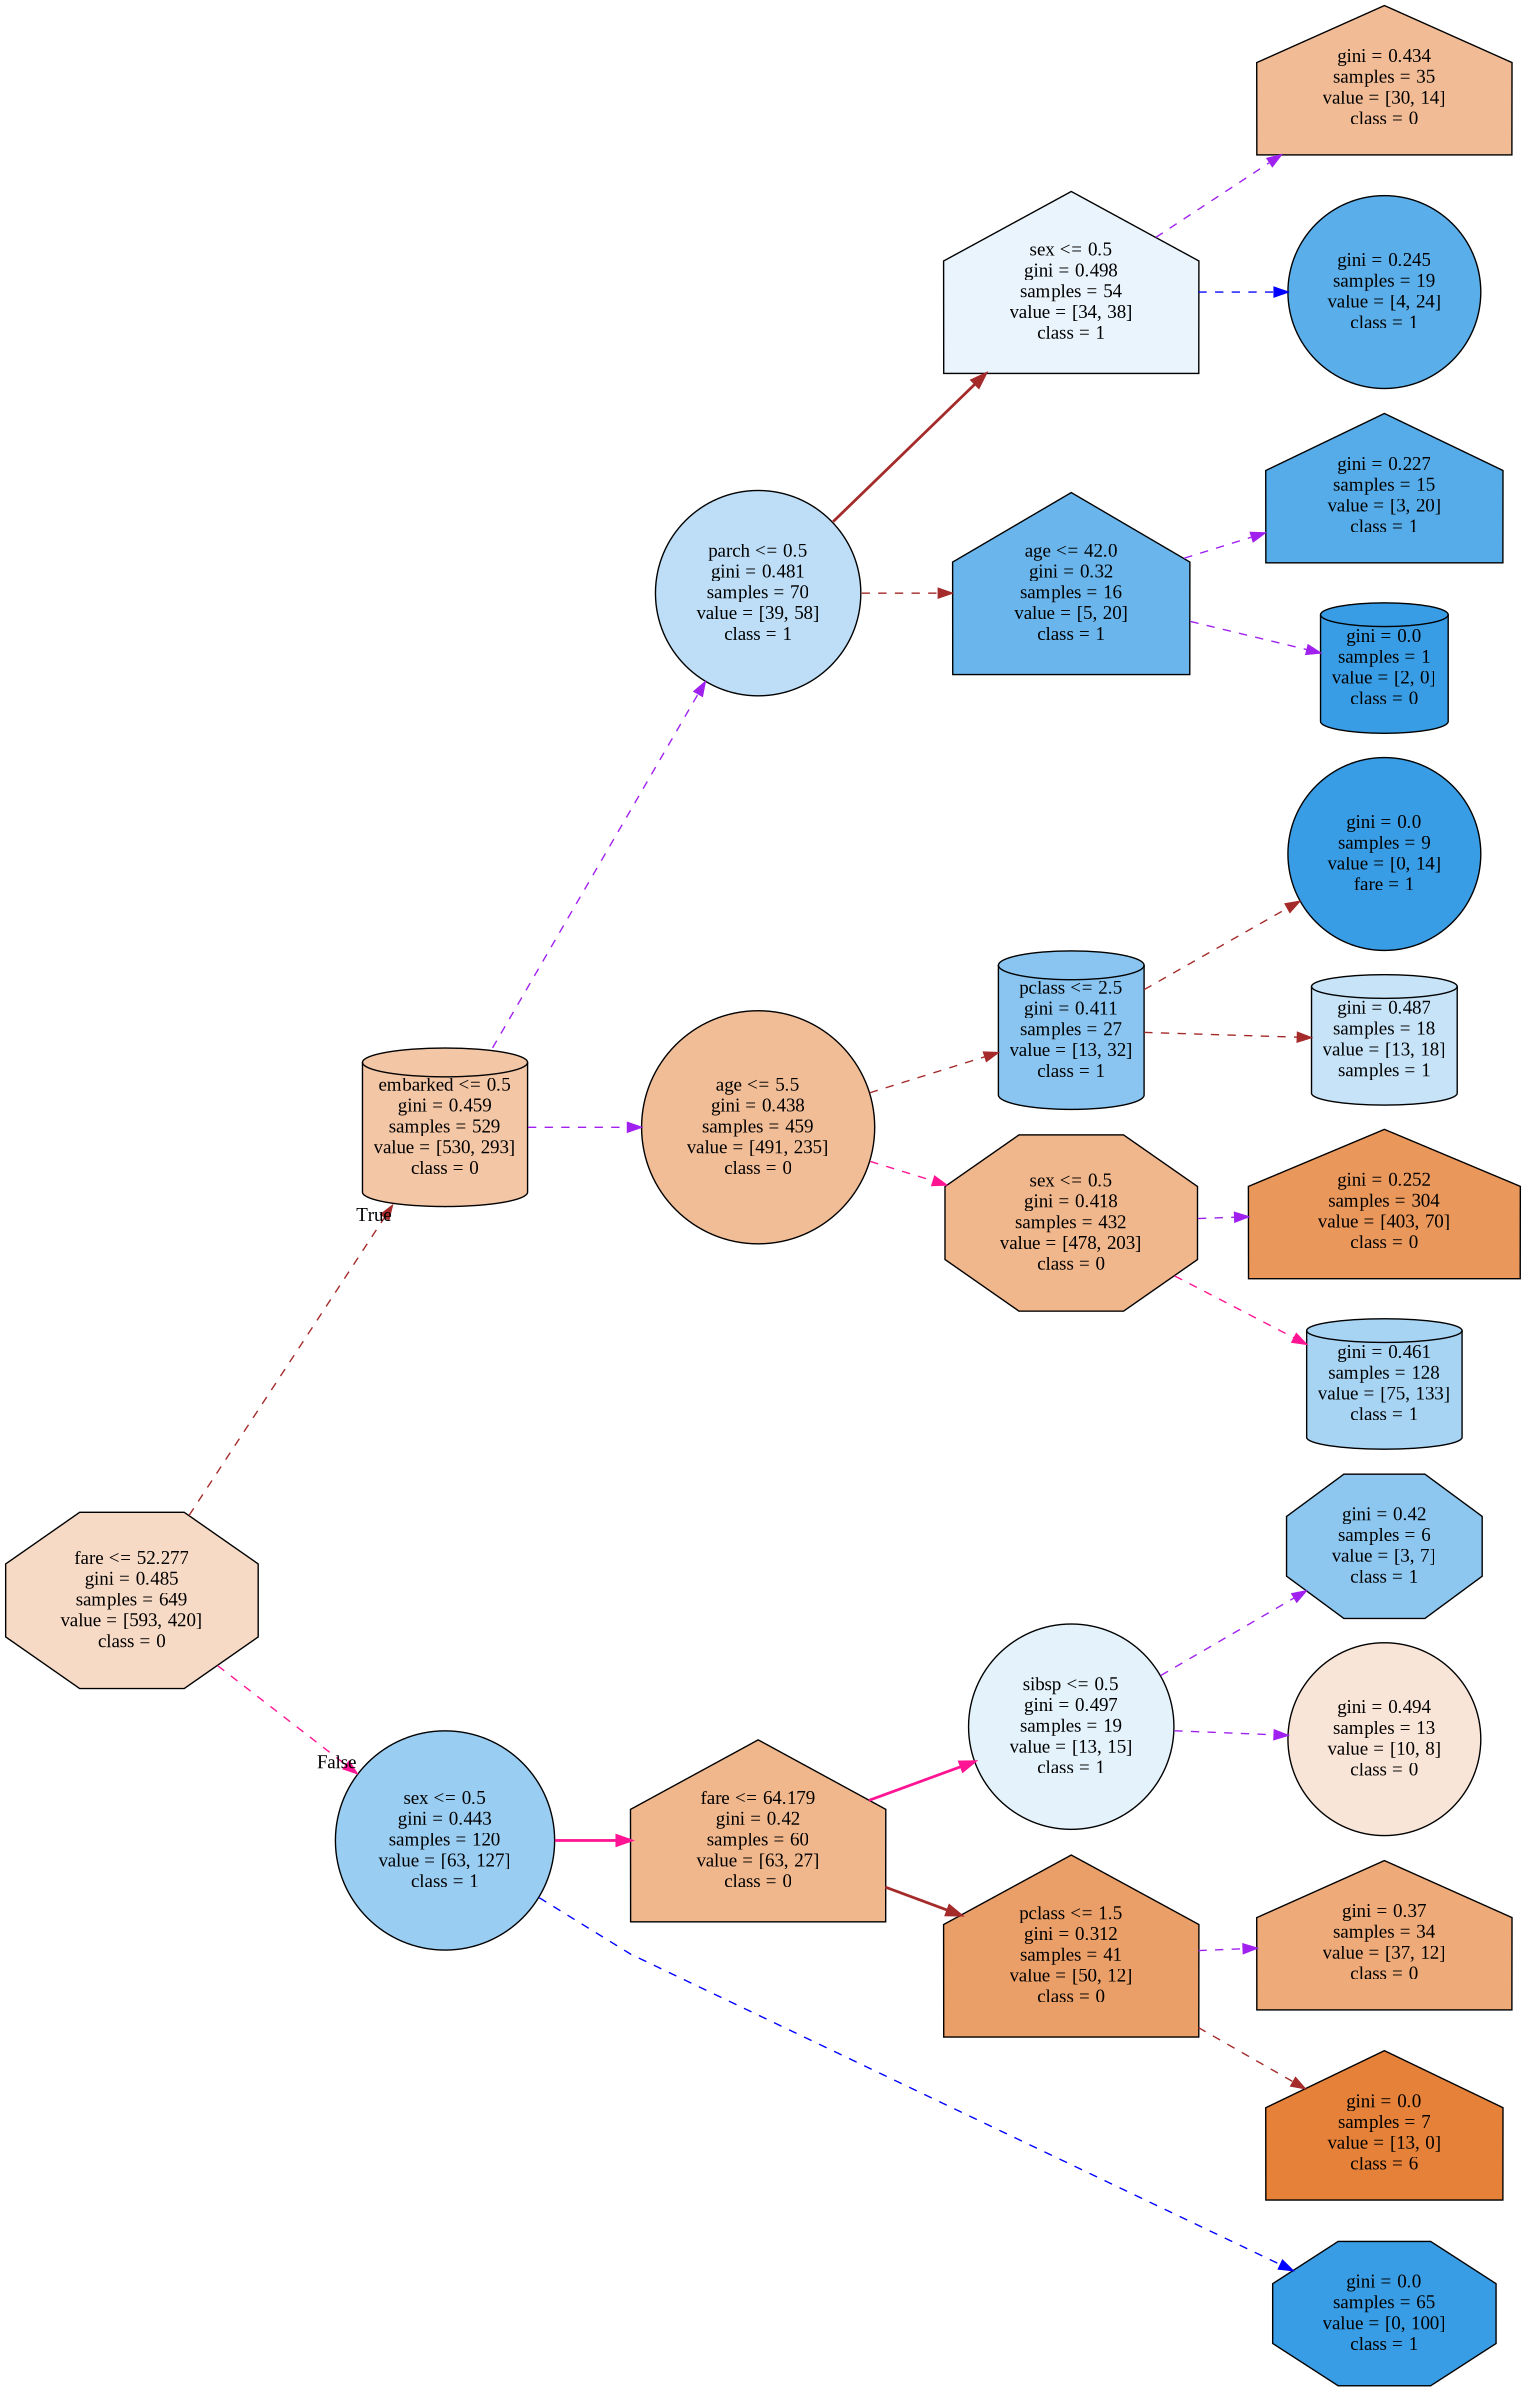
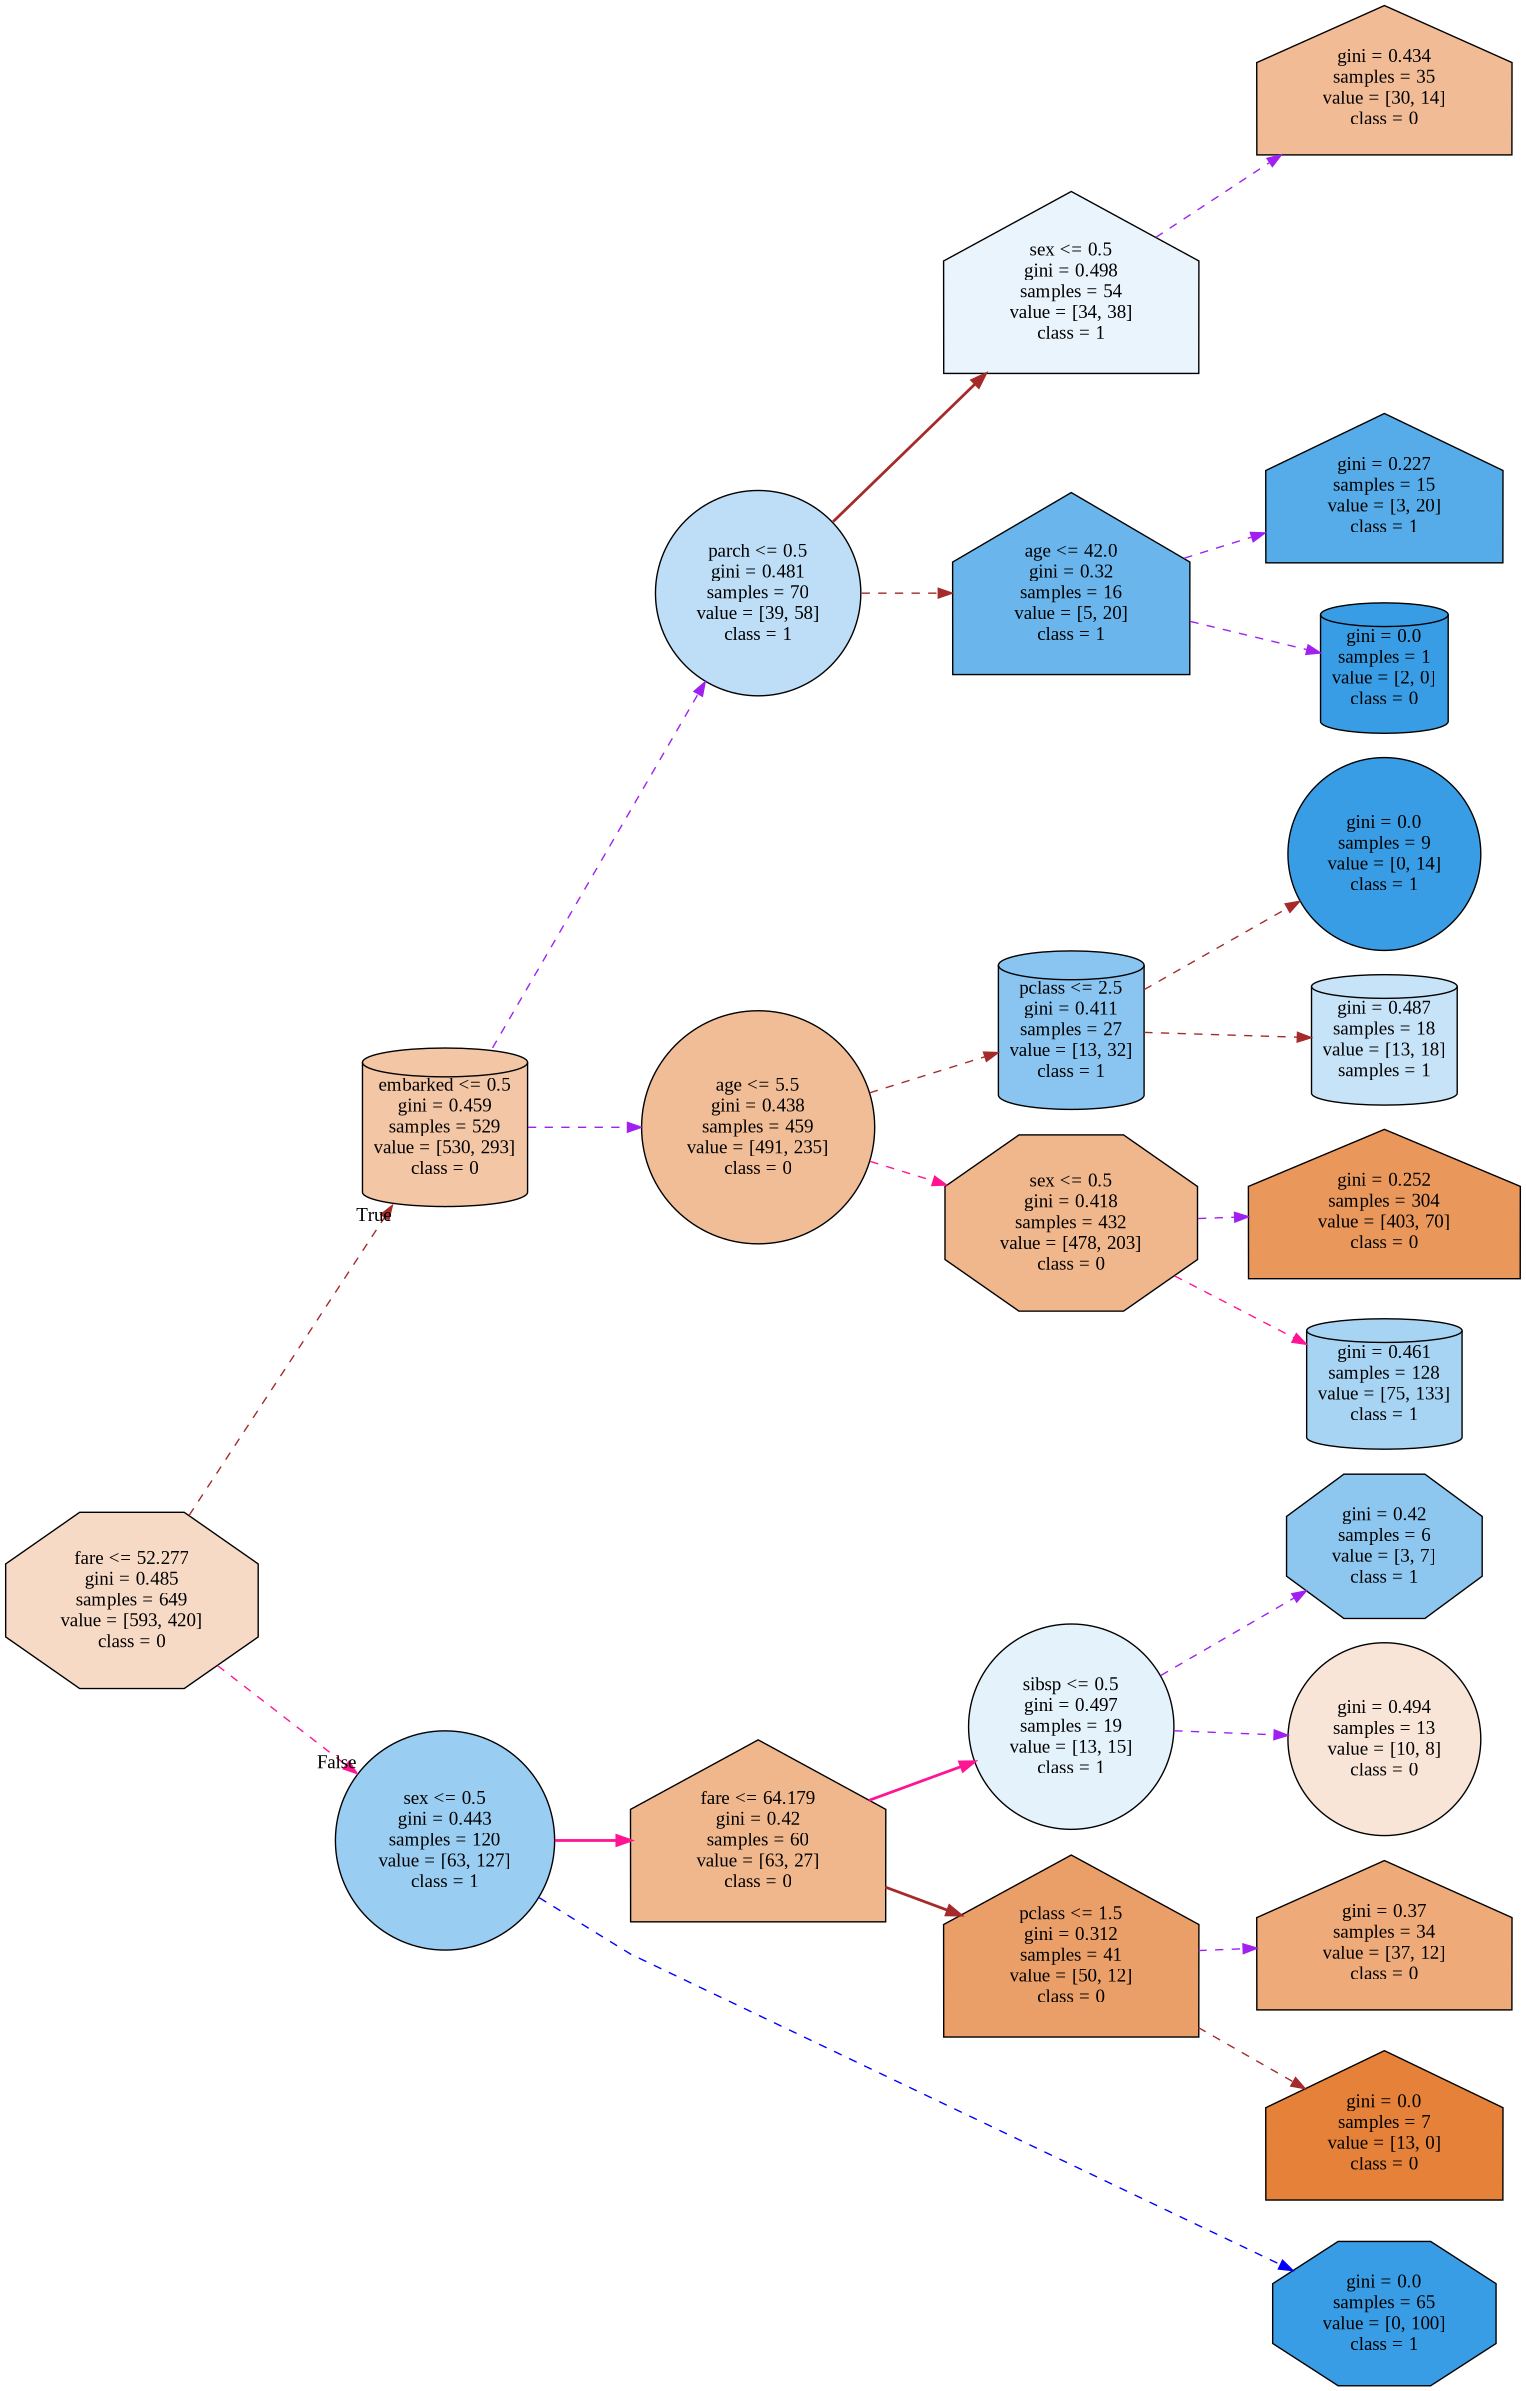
node "gini = 0.245 samples = 19 value = [4, 24] class = 1": removed
node "gini = 0.0 samples = 9 value = [0, 14] fare = 1": label "gini = 0.0 samples = 9 value = [0, 14] fare = 1" -> "gini = 0.0 samples = 9 value = [0, 14] class = 1"
node "gini = 0.0 samples = 7 value = [13, 0] class = 6": label "gini = 0.0 samples = 7 value = [13, 0] class = 6" -> "gini = 0.0 samples = 7 value = [13, 0] class = 0"
